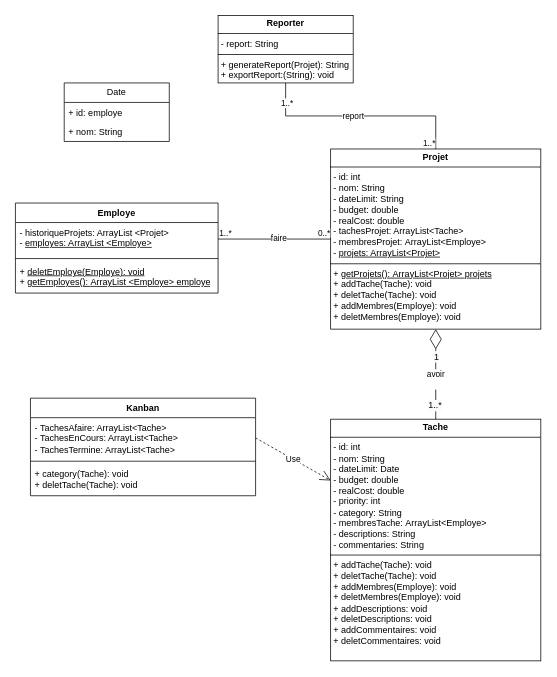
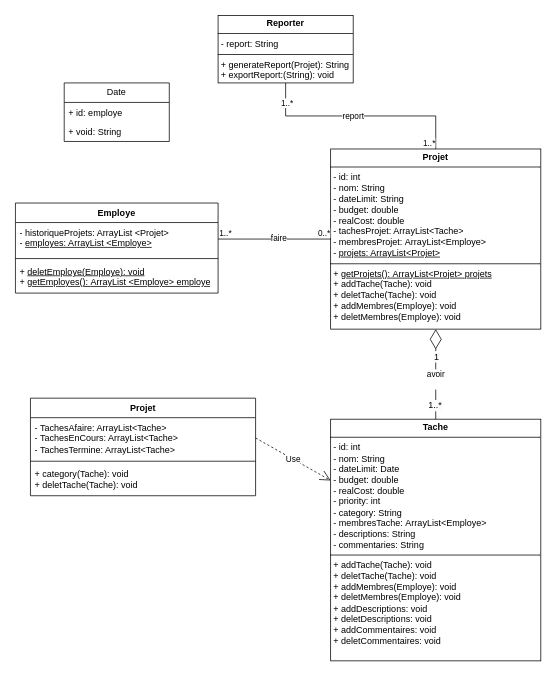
node "+ nom: String": label "+ nom: String" -> "+ void: String"
node "Kanban": label "Kanban" -> "Projet"
